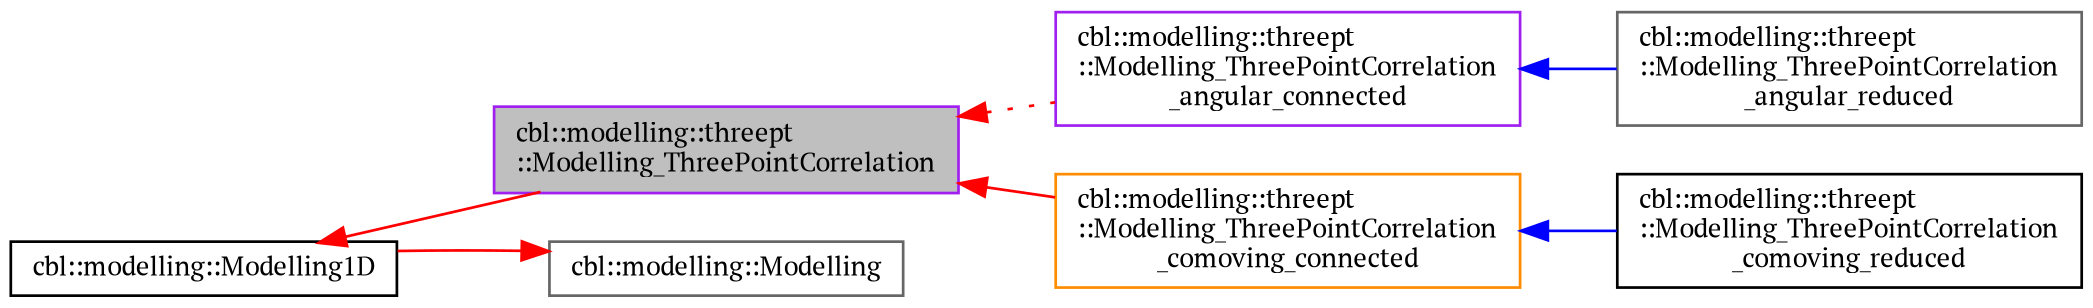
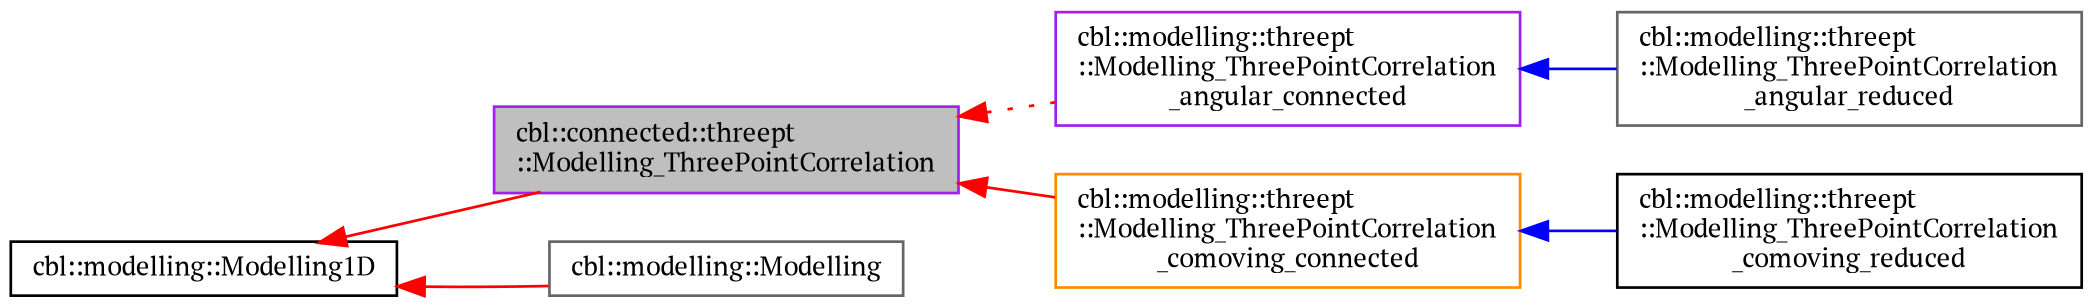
node "cbl::modelling::threept ::Modelling_ThreePointCorrelation": label "cbl::modelling::threept ::Modelling_ThreePointCorrelation" -> "cbl::connected::threept ::Modelling_ThreePointCorrelation"
edge "cbl::modelling::Modelling1D" -> "cbl::modelling::Modelling": reversed
